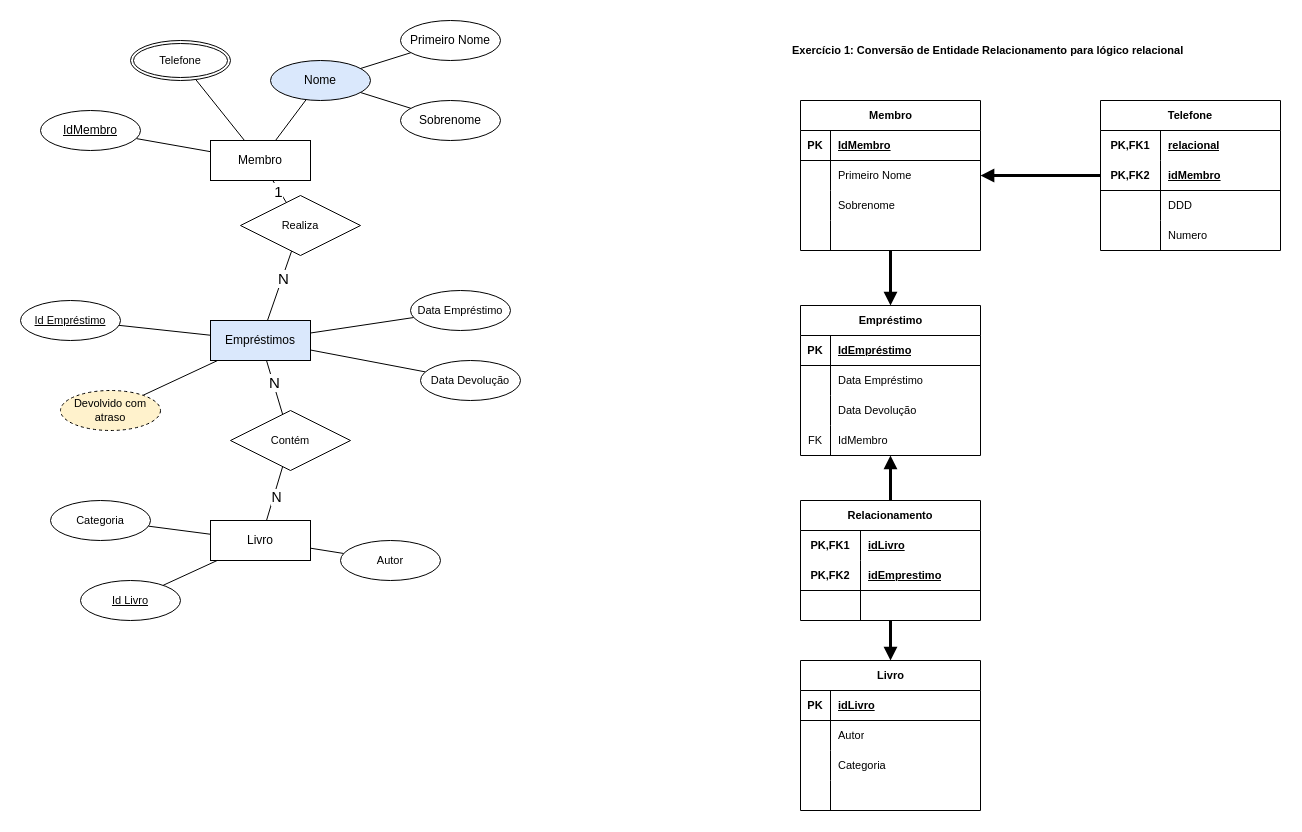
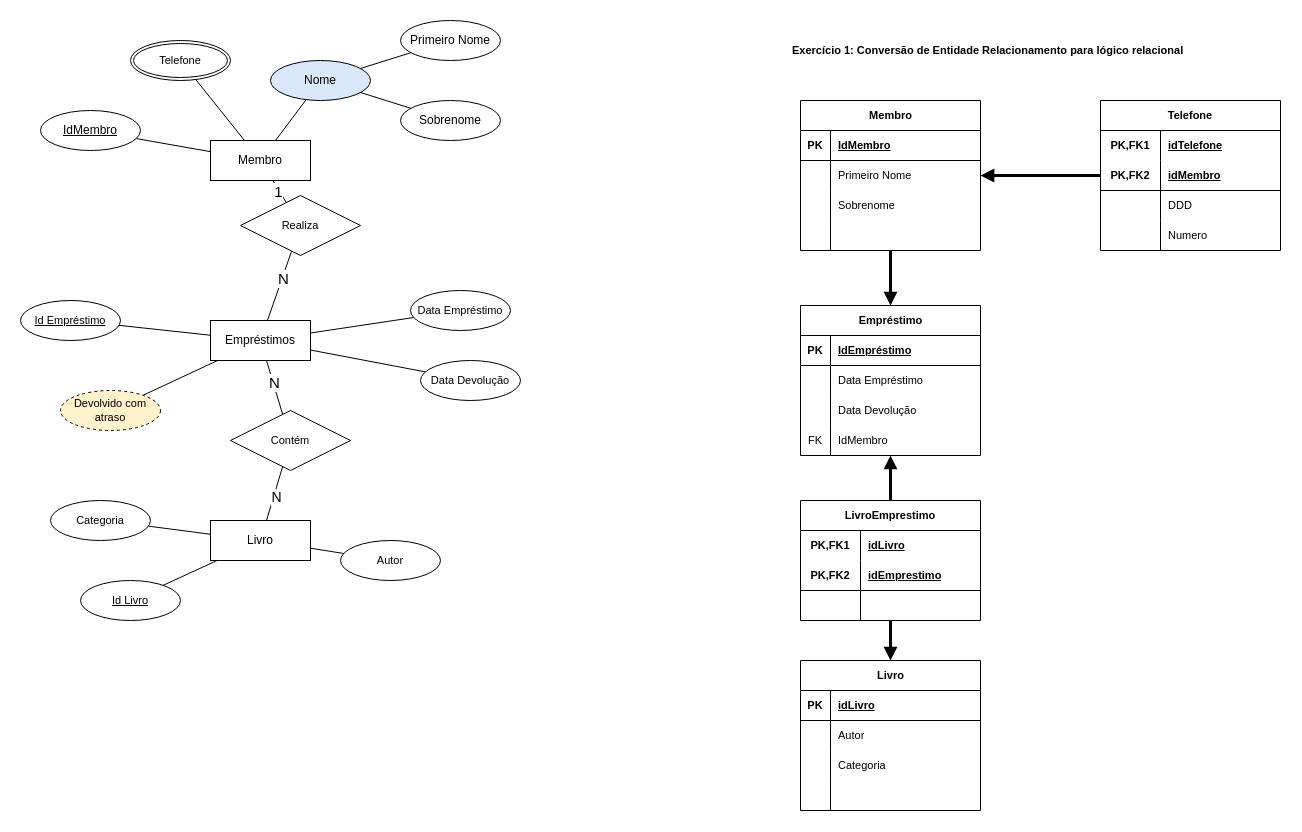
node "relacional": label "relacional" -> "idTelefone"
node "Empréstimos": fillcolor #dae8fc -> #ffffff
node "Relacionamento": label "Relacionamento" -> "LivroEmprestimo"
